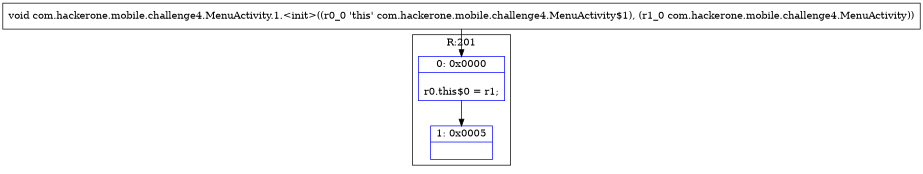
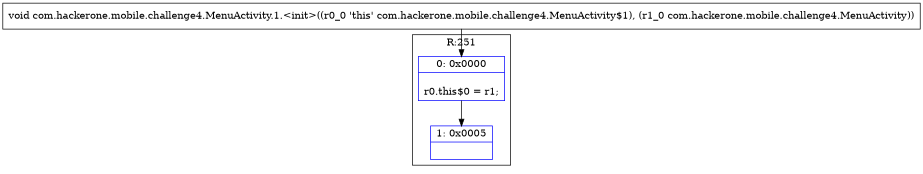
cluster "R:201": label "R:201" -> "R:251"
